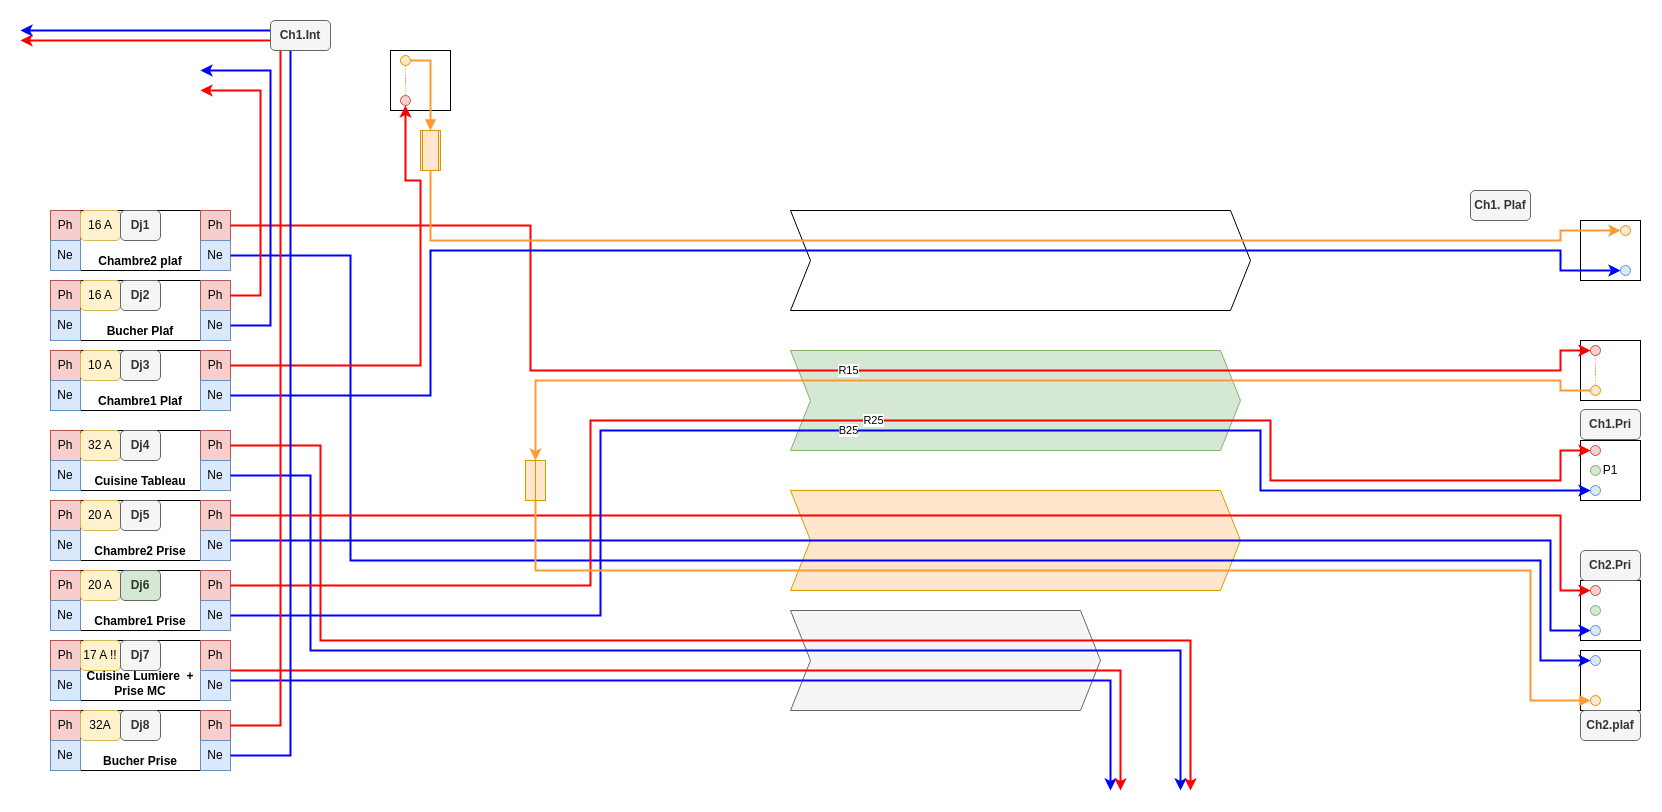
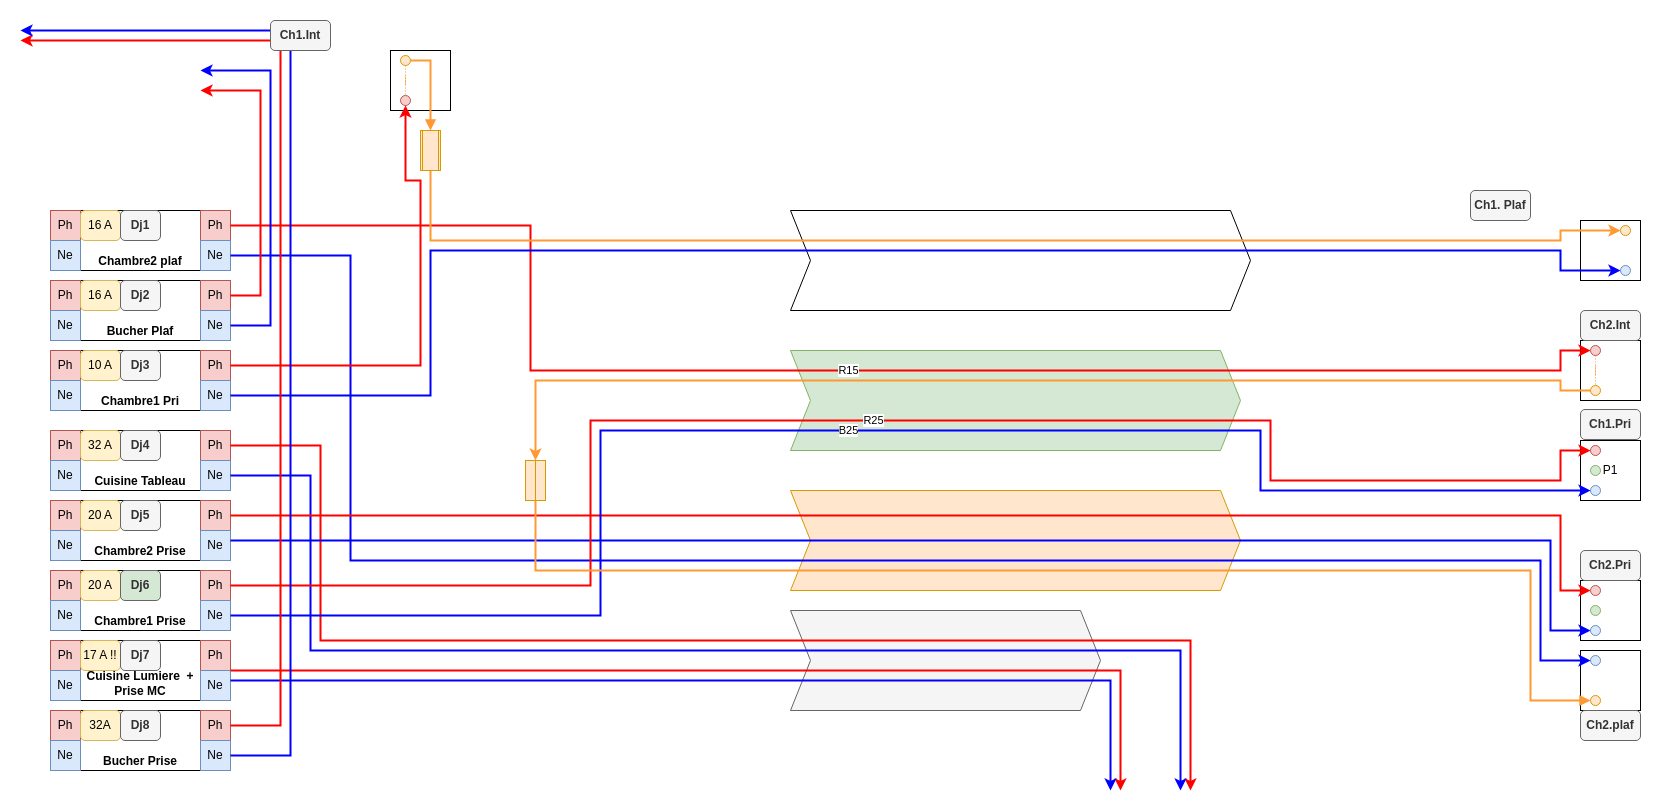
node "Ch2.Int": added
node "Chambre1 Plaf": label "Chambre1 Plaf" -> "Chambre1 Pri"
